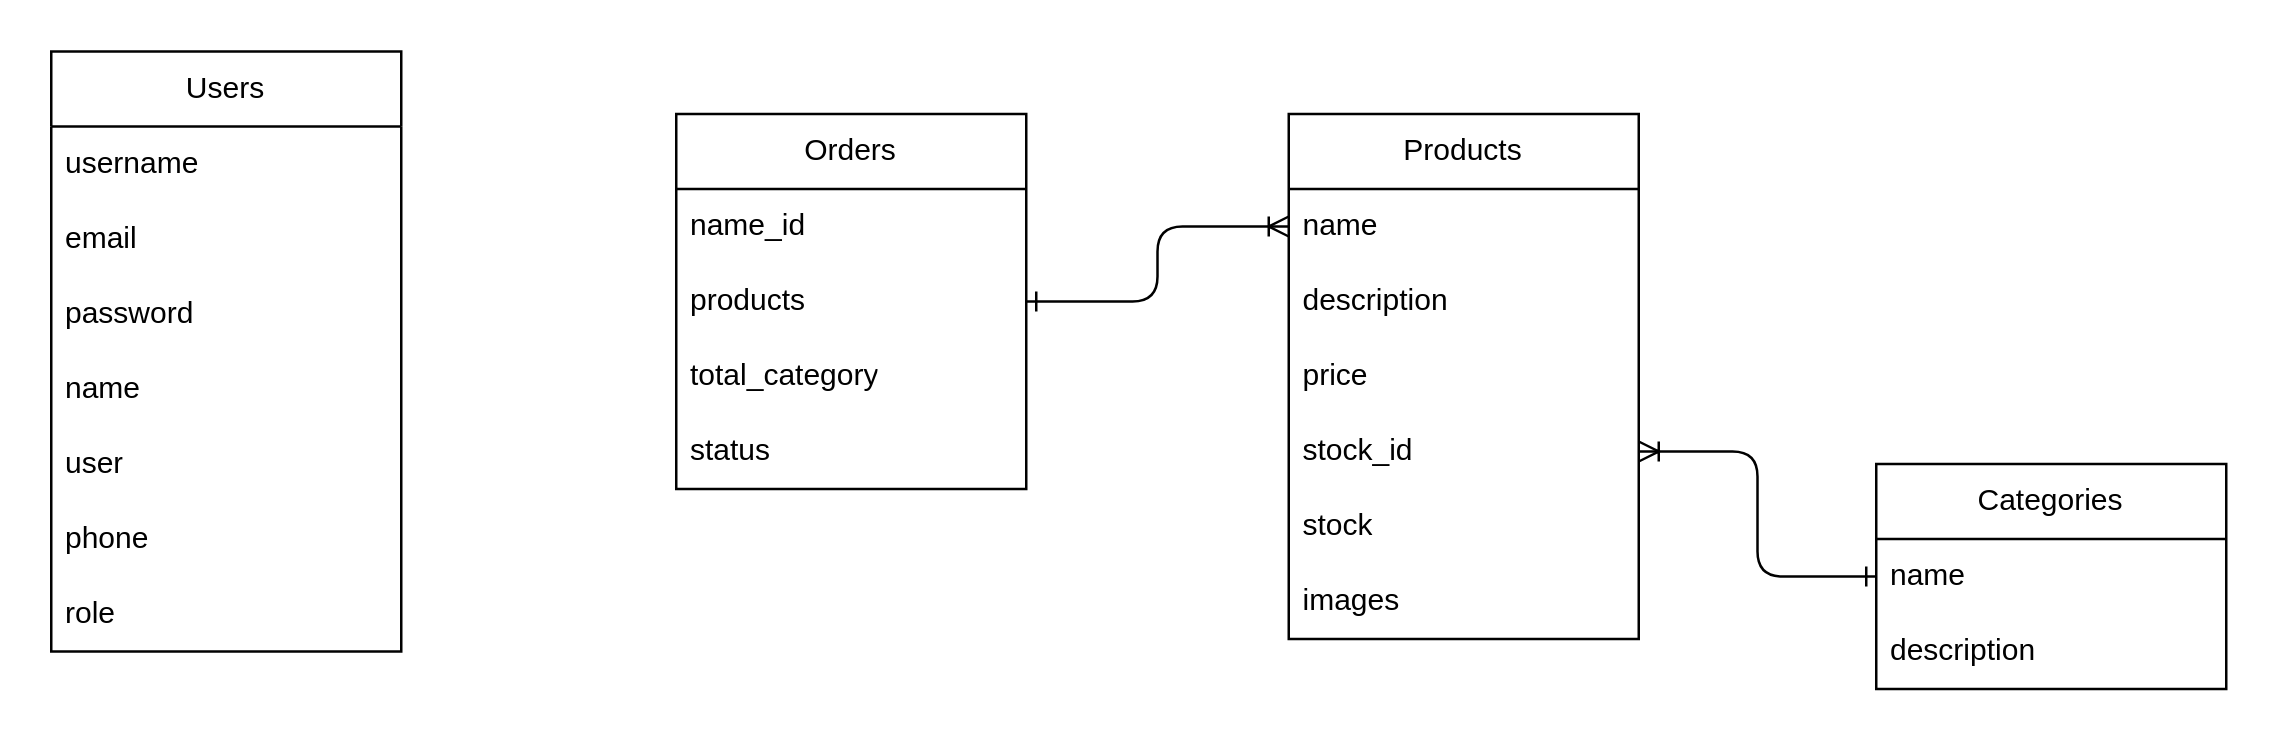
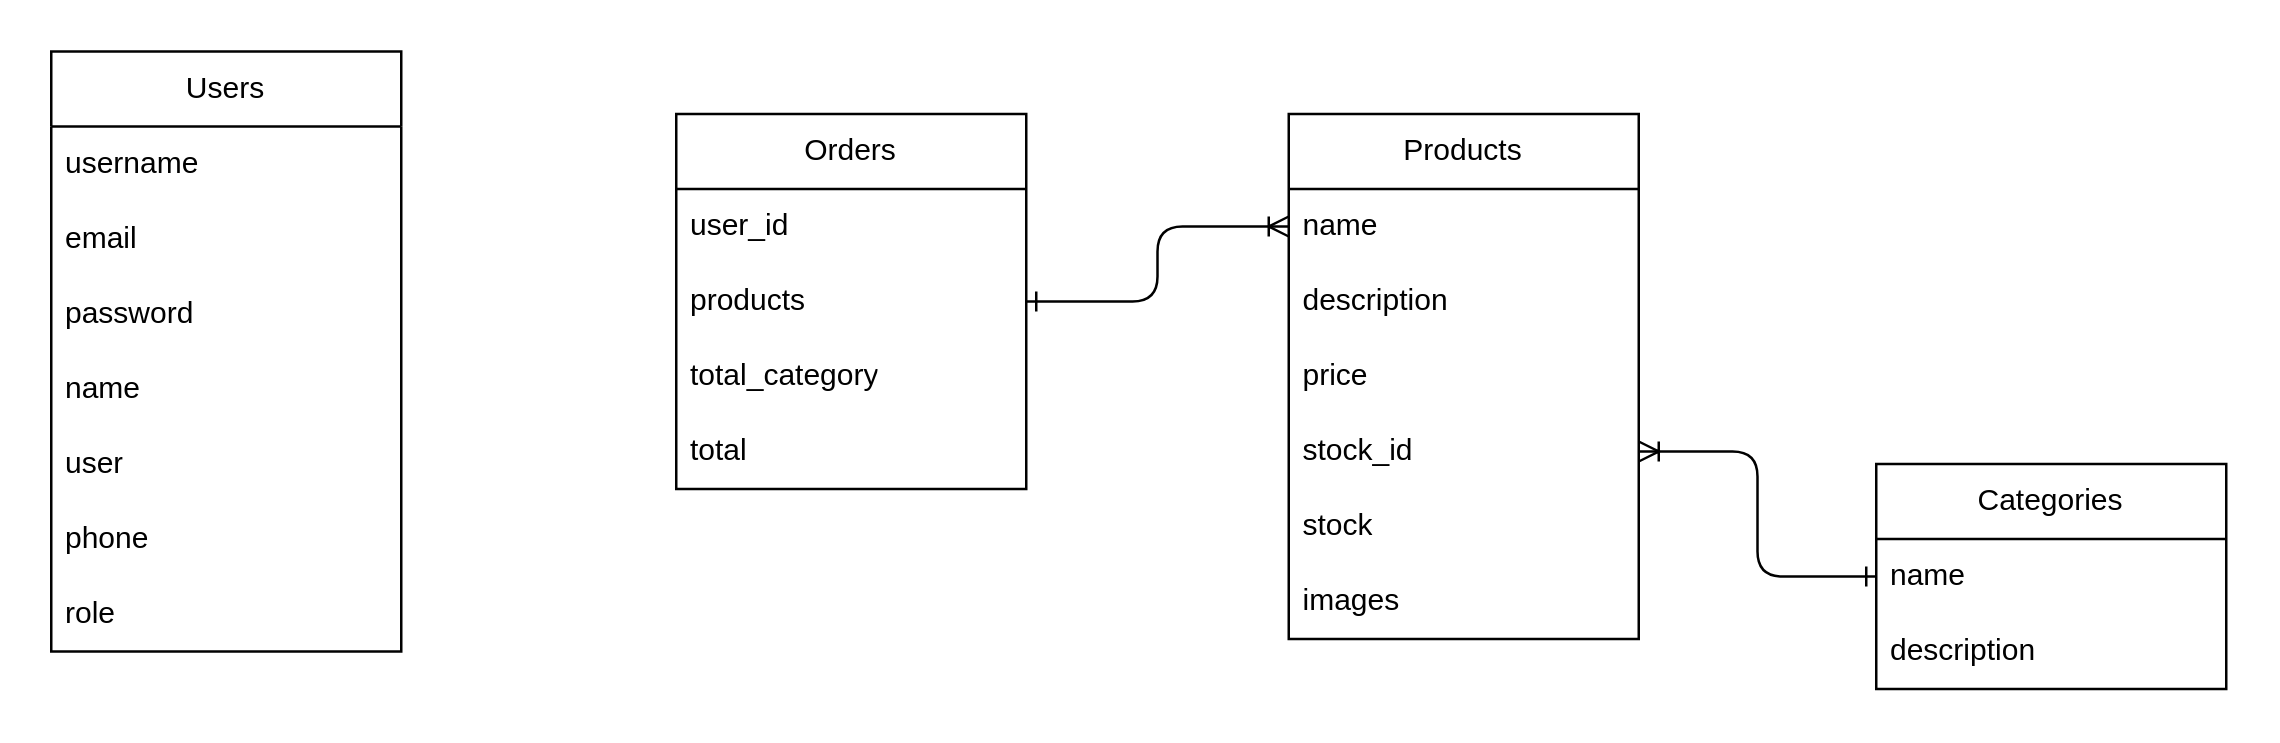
node "name_id": label "name_id" -> "user_id"
node "status": label "status" -> "total"
